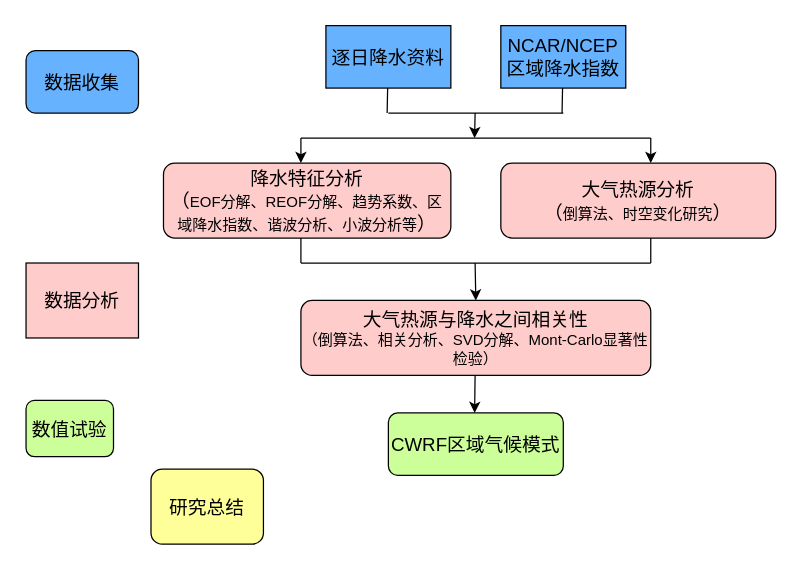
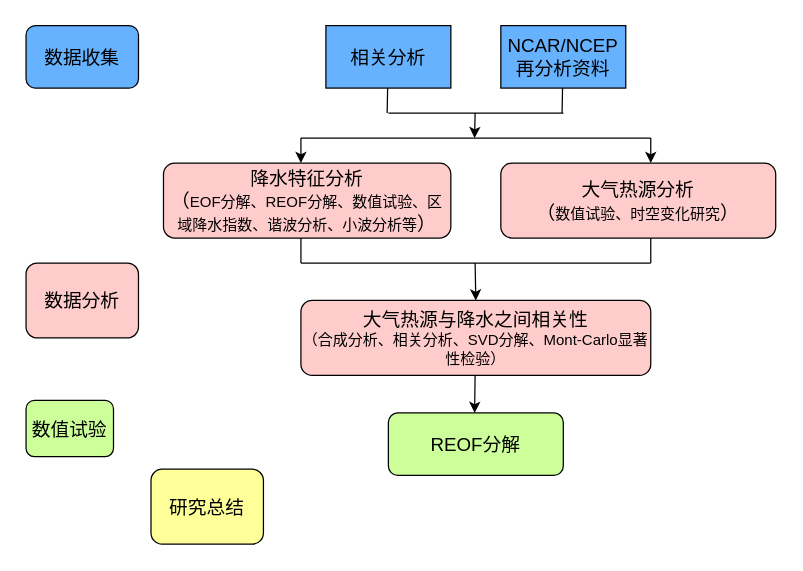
node "逐日降水资料": label "逐日降水资料" -> "相关分析"
node "NCAR/NCEP区域降水指数": label "NCAR/NCEP区域降水指数" -> "NCAR/NCEP再分析资料"
node "数据收集": moved (82, 82) -> (82, 57)
node "降水特征分析 （EOF分解、REOF分解、趋势系数、区域降水指数、谐波分析、小波分析等）": label "降水特征分析 （EOF分解、REOF分解、趋势系数、区域降水指数、谐波分析、小波分析等）" -> "降水特征分析 （EOF分解、REOF分解、数值试验、区域降水指数、谐波分析、小波分析等）"
node "大气热源分析 （倒算法、时空变化研究）": label "大气热源分析 （倒算法、时空变化研究）" -> "大气热源分析 （数值试验、时空变化研究）"
node "数据分析": shape rectangle -> rounded rectangle
node "大气热源与降水之间相关性 （倒算法、相关分析、SVD分解、Mont-Carlo显著性检验）": label "大气热源与降水之间相关性 （倒算法、相关分析、SVD分解、Mont-Carlo显著性检验）" -> "大气热源与降水之间相关性 （合成分析、相关分析、SVD分解、Mont-Carlo显著性检验）"
node "CWRF区域气候模式": label "CWRF区域气候模式" -> "REOF分解"
